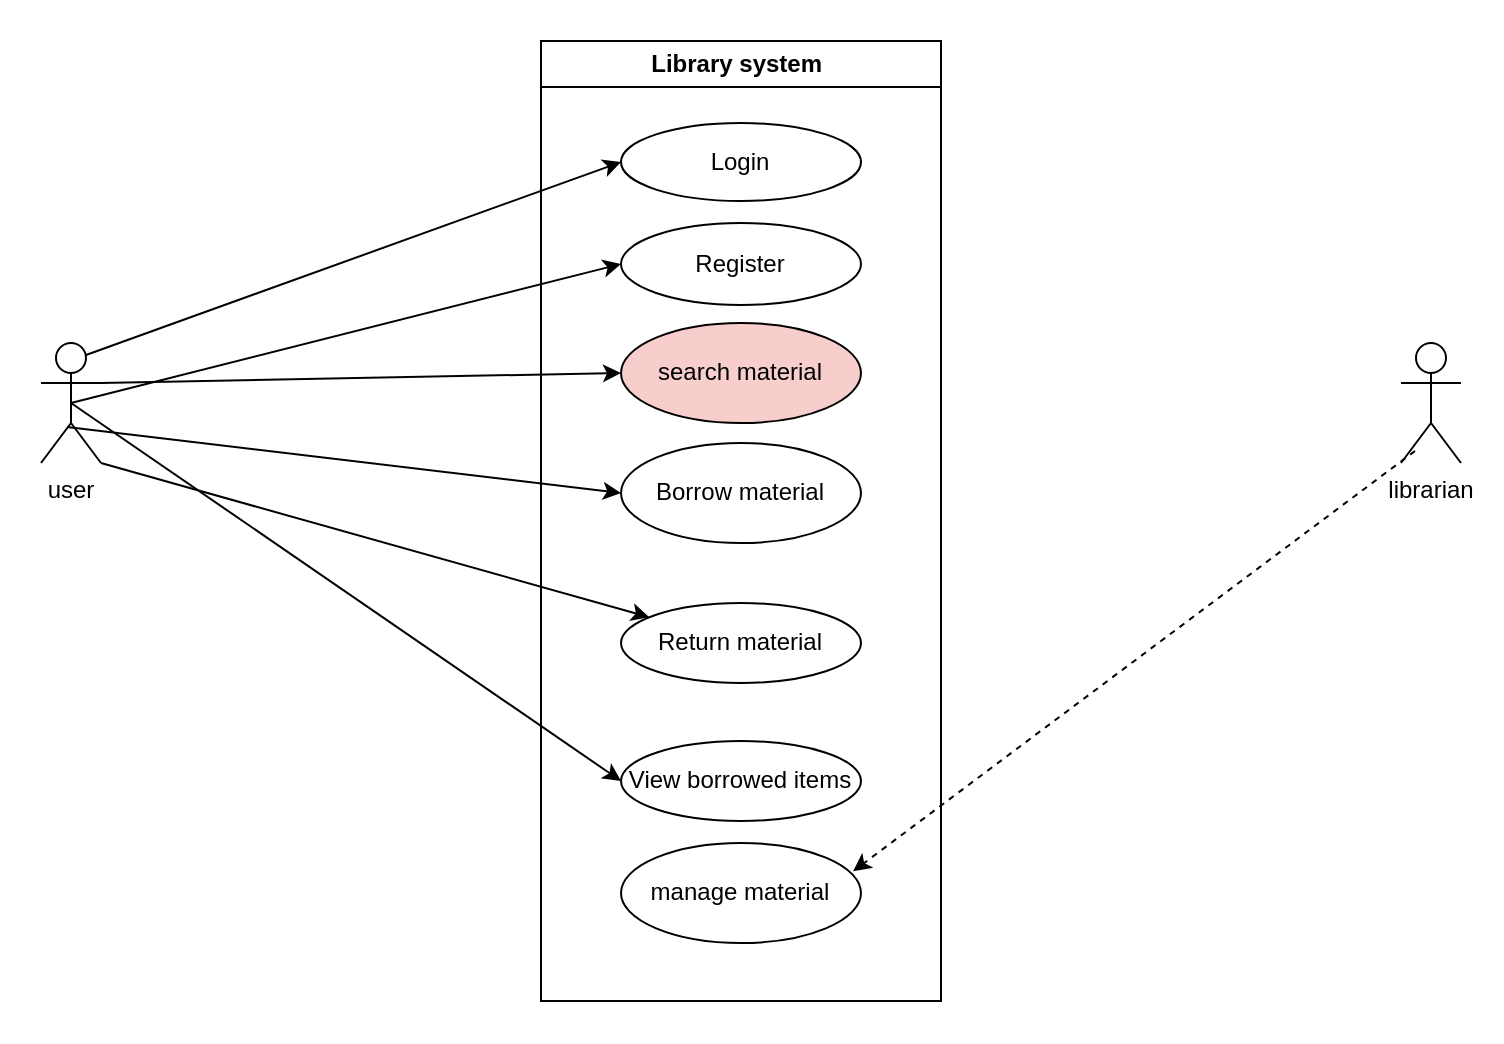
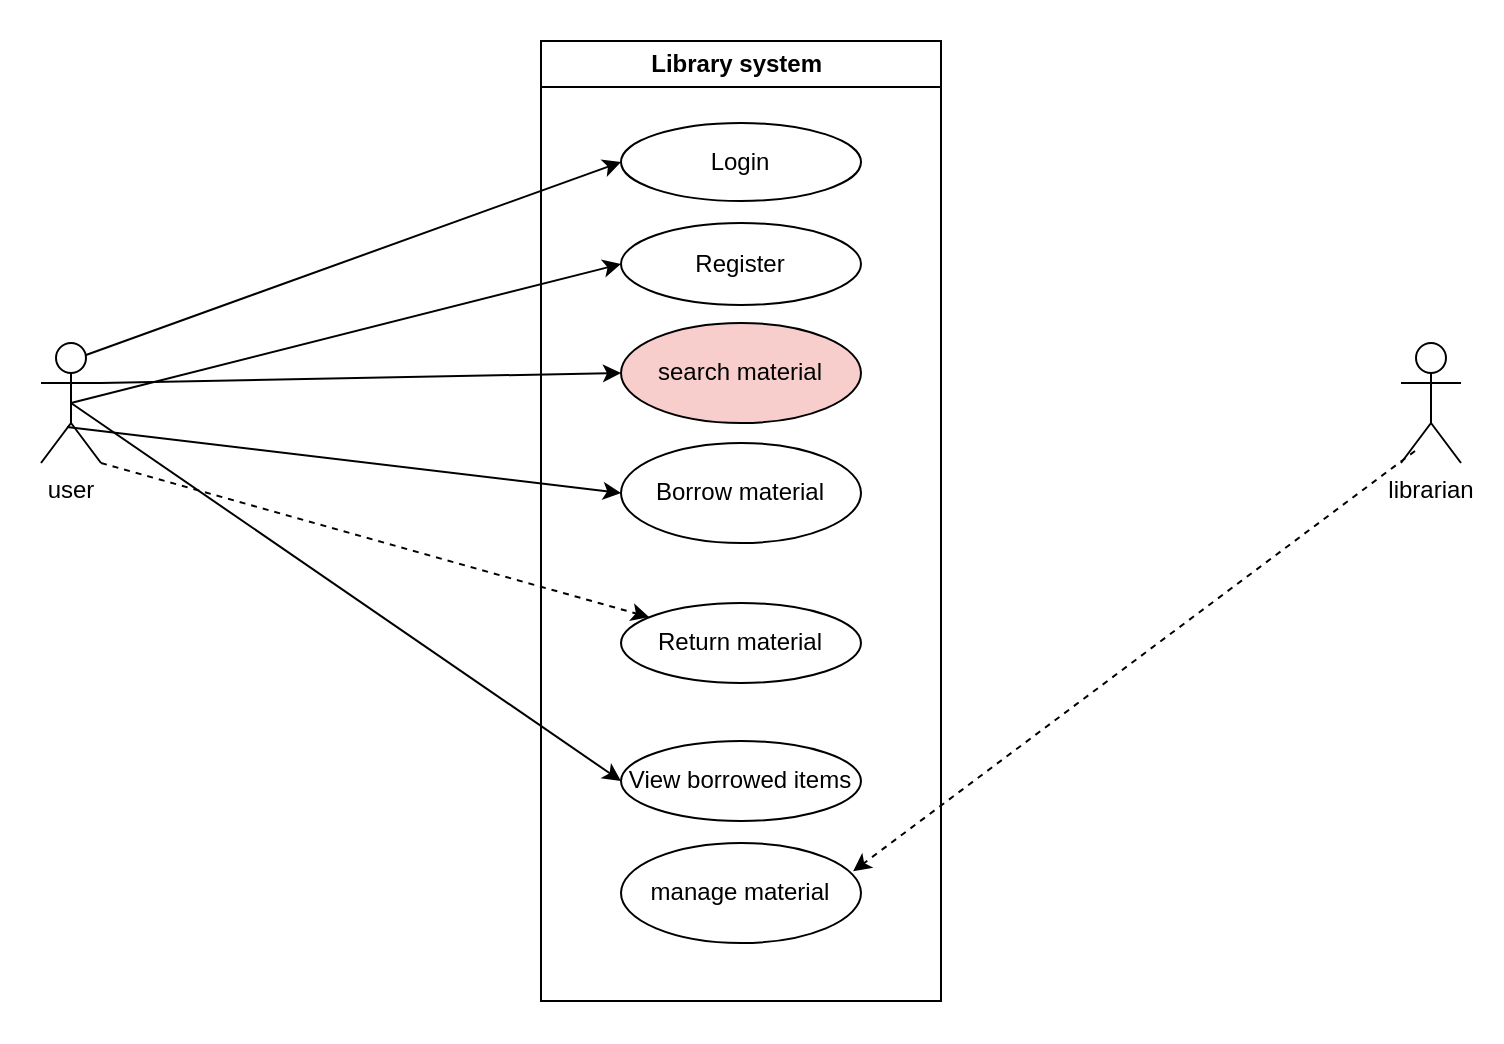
edge "user" -> "Return material": style solid -> dashed
